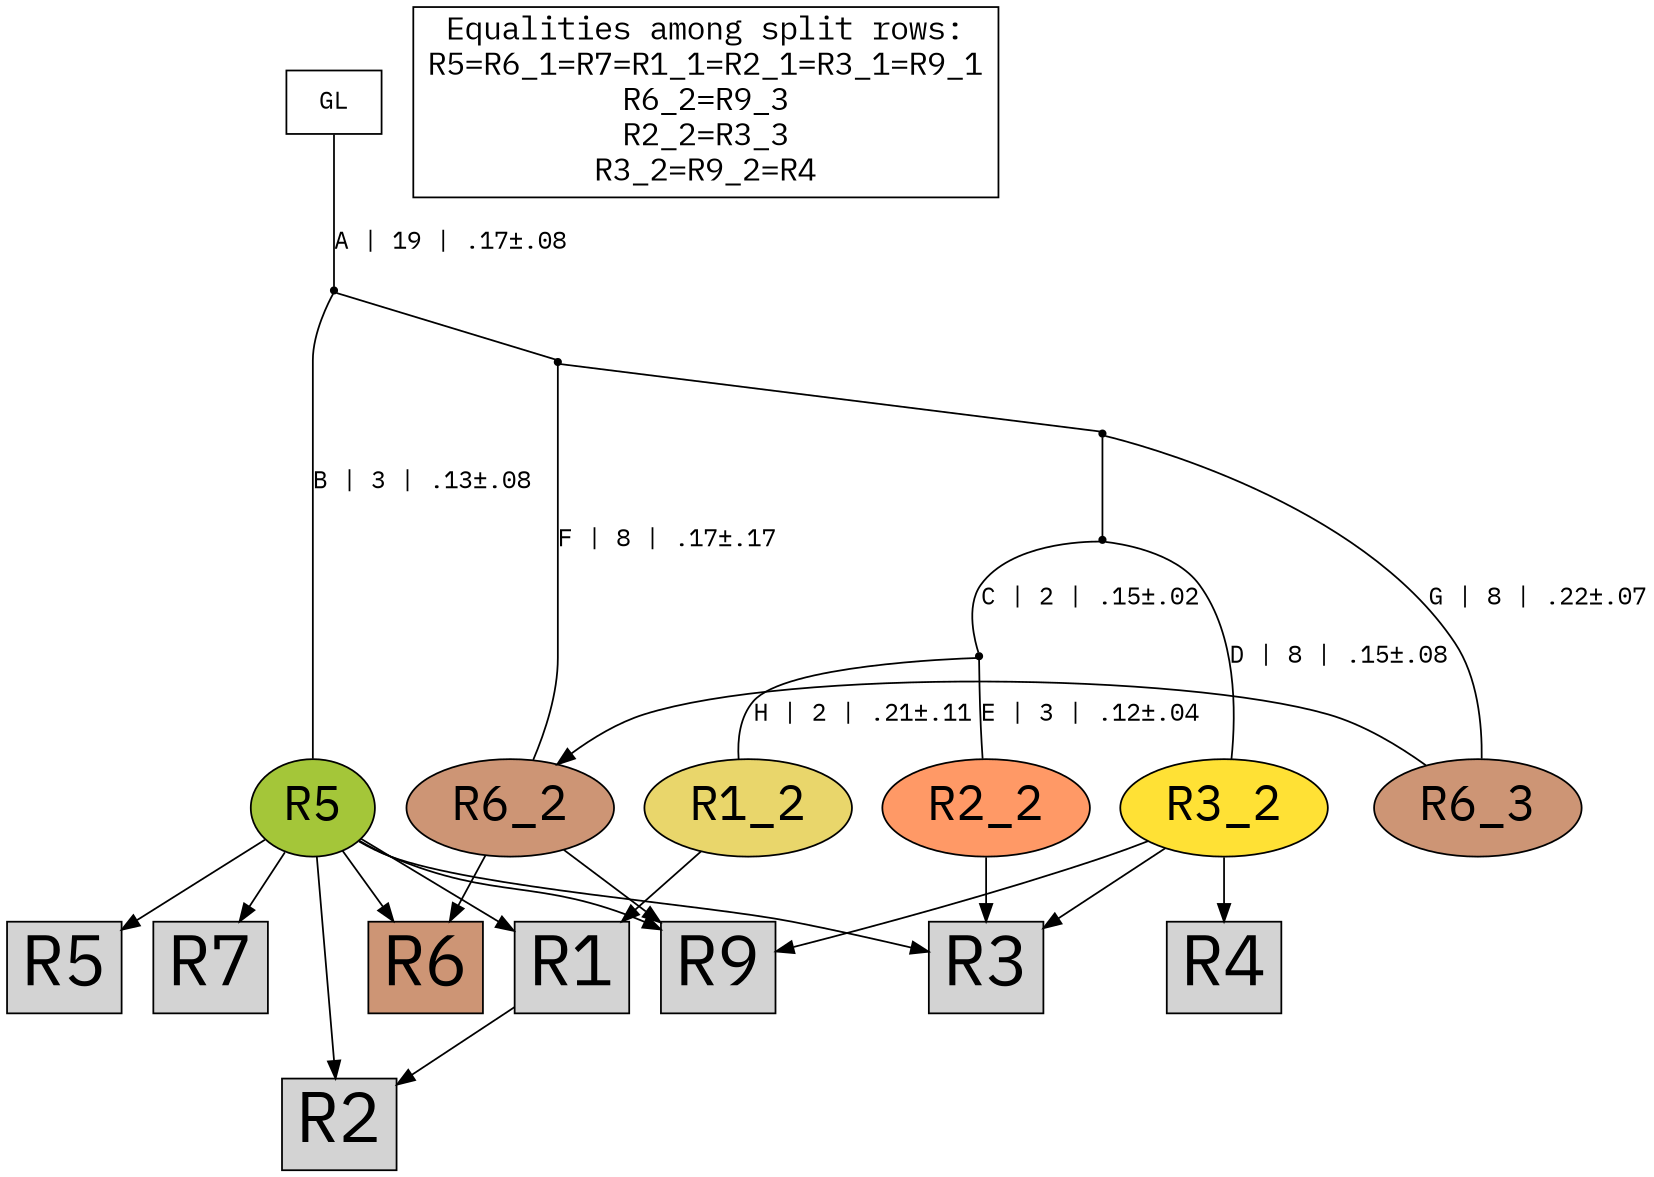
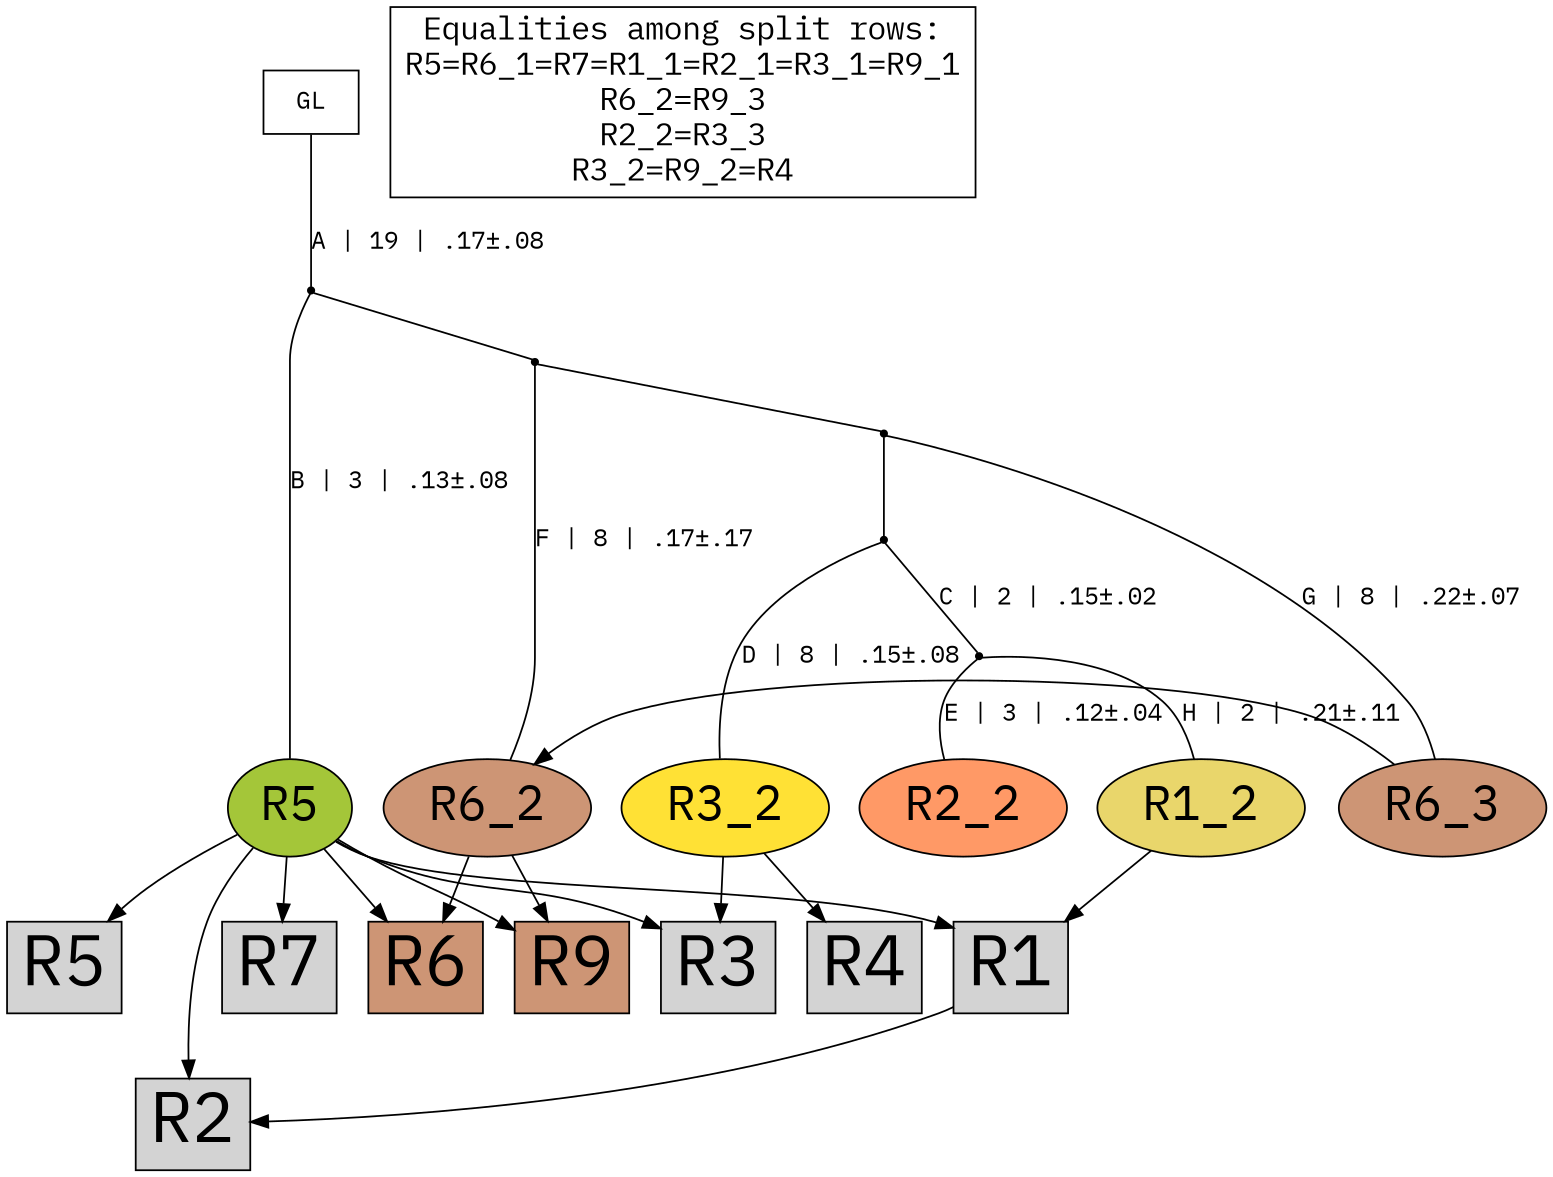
edge "R2_2" -> "R3": removed
edge "R3_2" -> "R9": removed
node "R9": fillcolor lightgrey -> #cd9575
